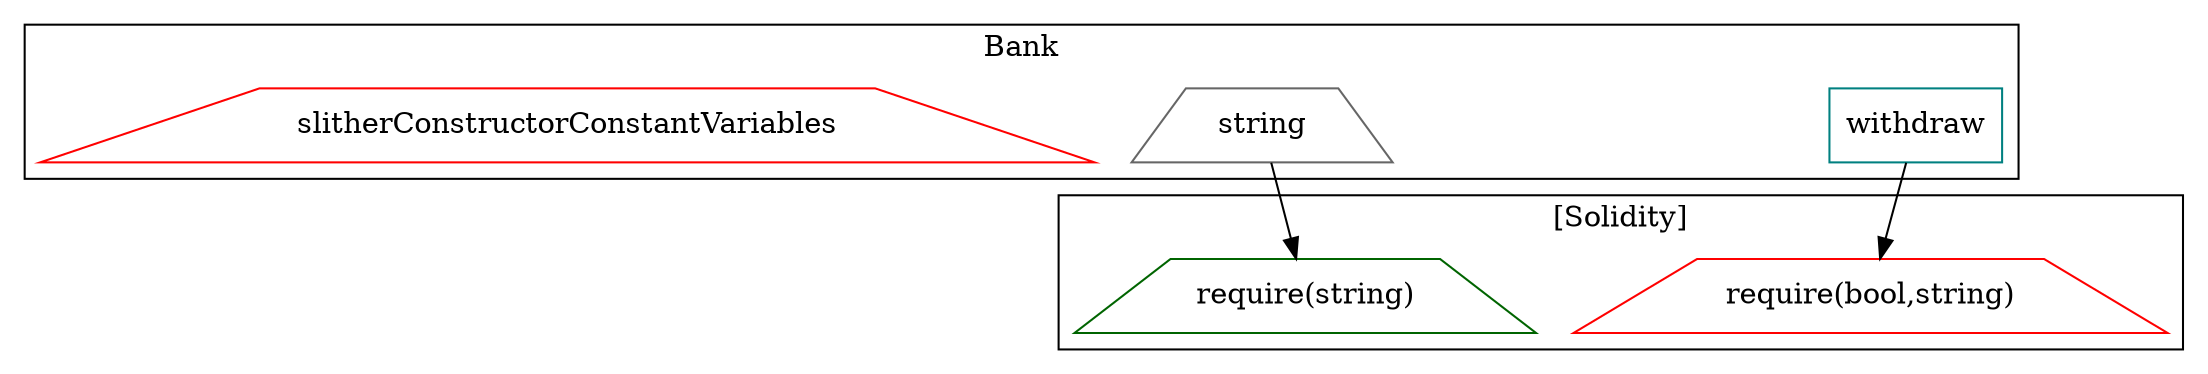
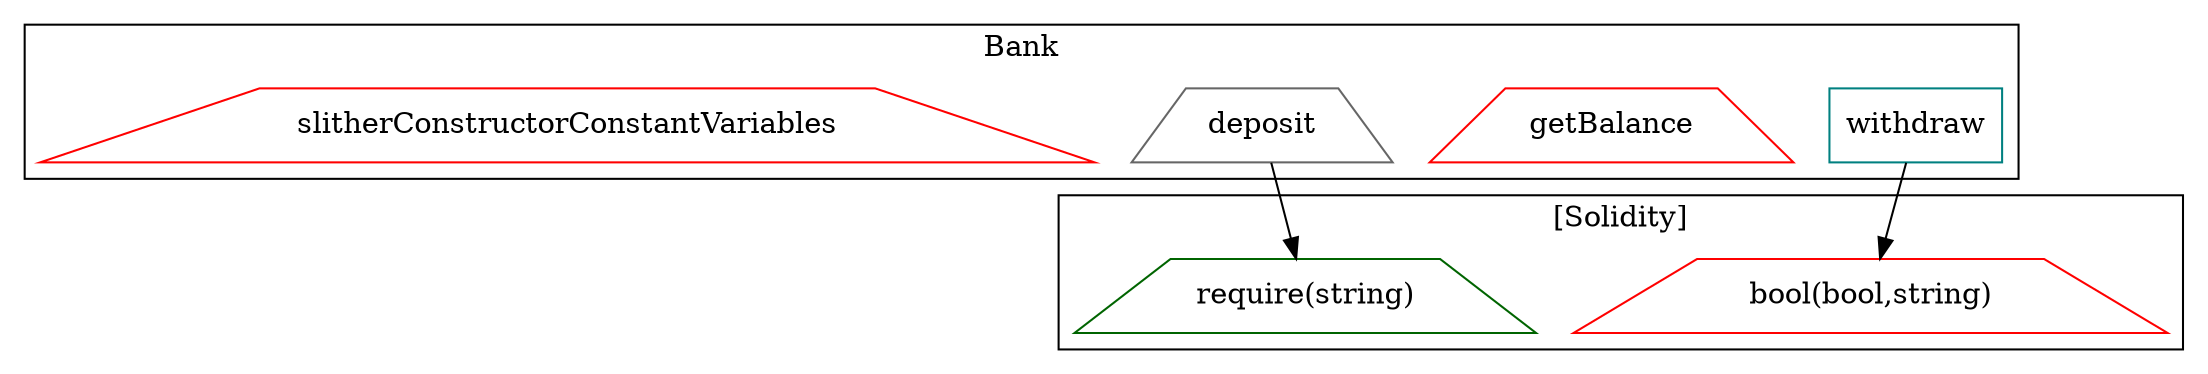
node "string": label "string" -> "deposit"
node "getBalance": added
node "require(bool,string)": label "require(bool,string)" -> "bool(bool,string)"
